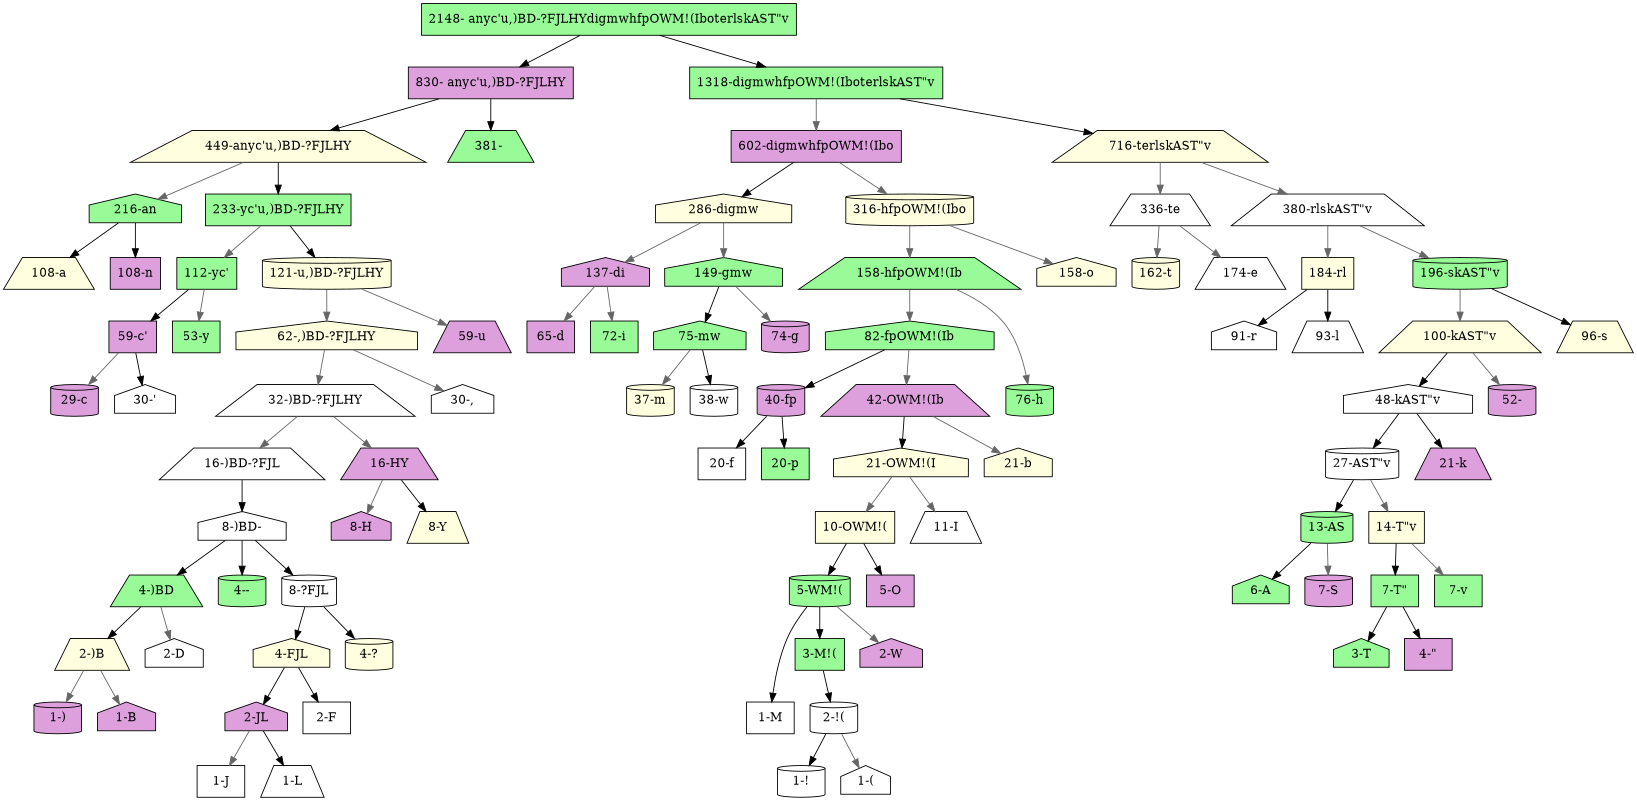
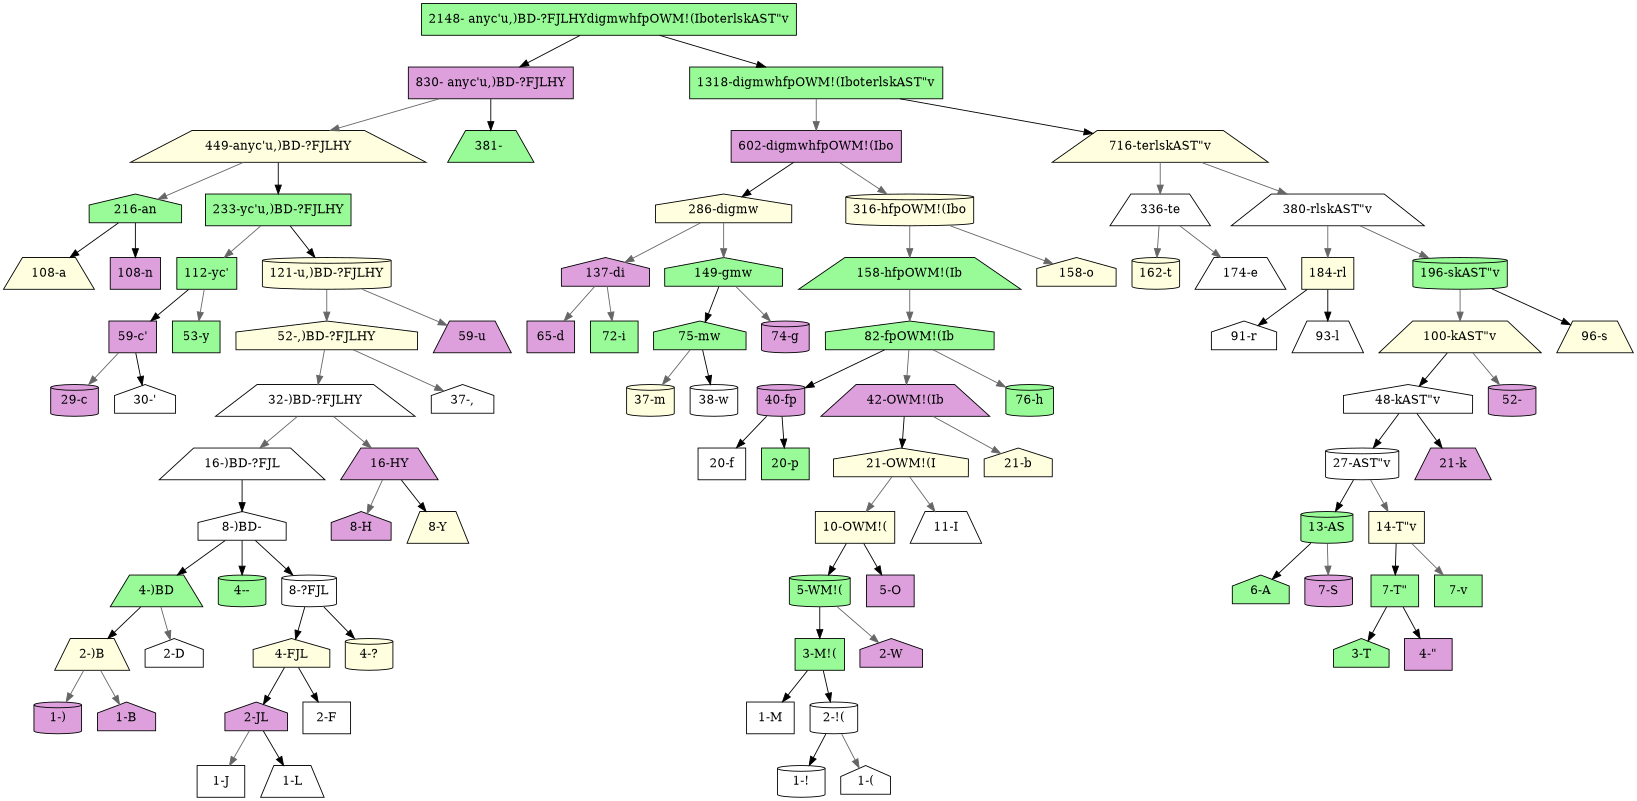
edge "830- anyc'u,)BD-?FJLHY" -> "449-anyc'u,)BD-?FJLHY": color black -> gray40
edge "158-hfpOWM!(Ib" -> "76-h": now "82-fpOWM!(Ib" -> "76-h"
node "62-,)BD-?FJLHY": label "62-,)BD-?FJLHY" -> "52-,)BD-?FJLHY"
node "30-,": label "30-," -> "37-,"
edge "5-WM!(" -> "1-M": now "3-M!(" -> "1-M"
